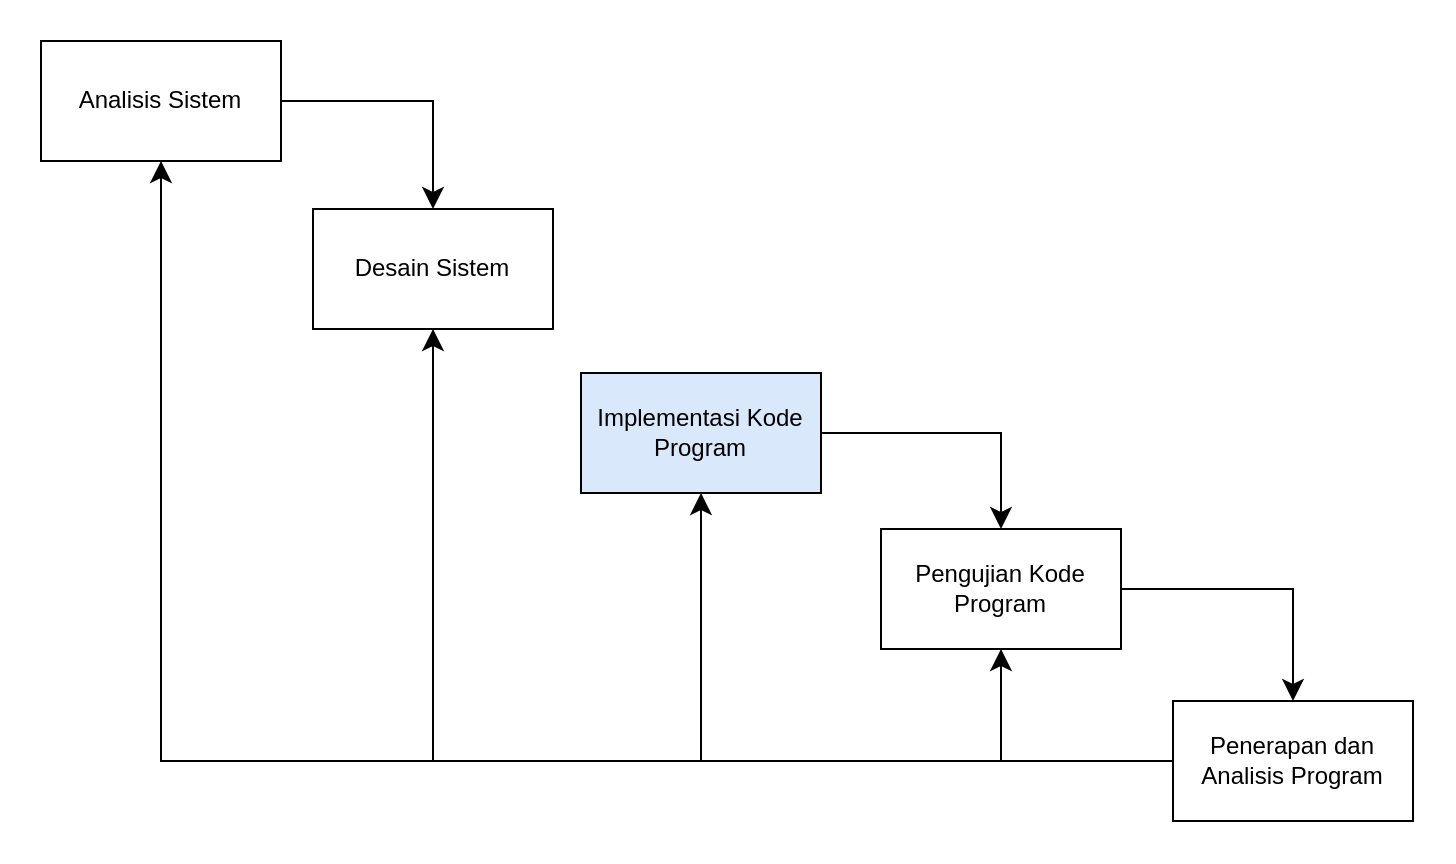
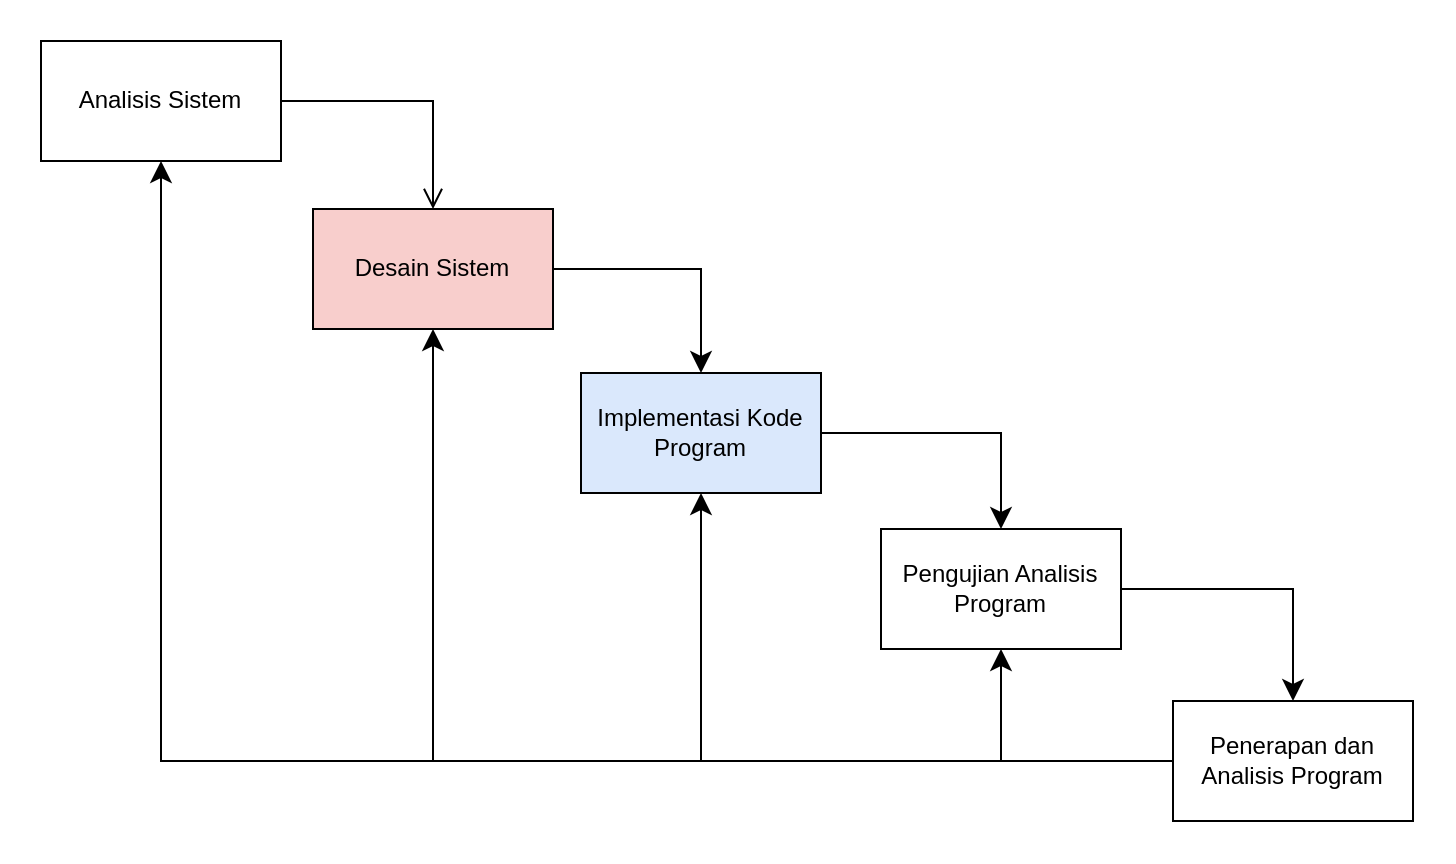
edge "Analisis Sistem" -> "Desain Sistem": arrowhead classic -> open
node "Desain Sistem": fillcolor #ffffff -> #f8cecc
edge "Desain Sistem" -> "Implementasi Kode Program": added
node "Pengujian Kode Program": label "Pengujian Kode Program" -> "Pengujian Analisis Program"
